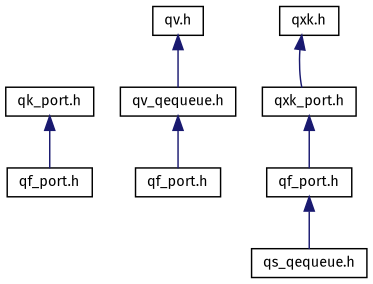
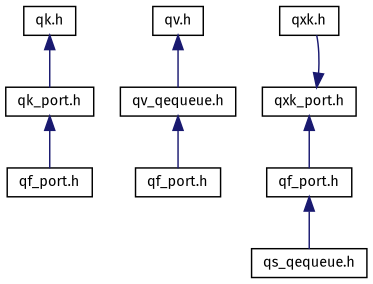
node "qk.h": added
edge "qxk_port.h" -> "qxk.h": reversed
